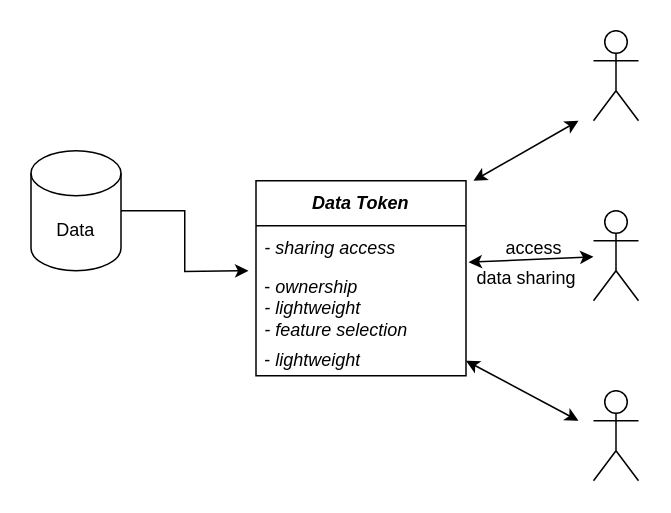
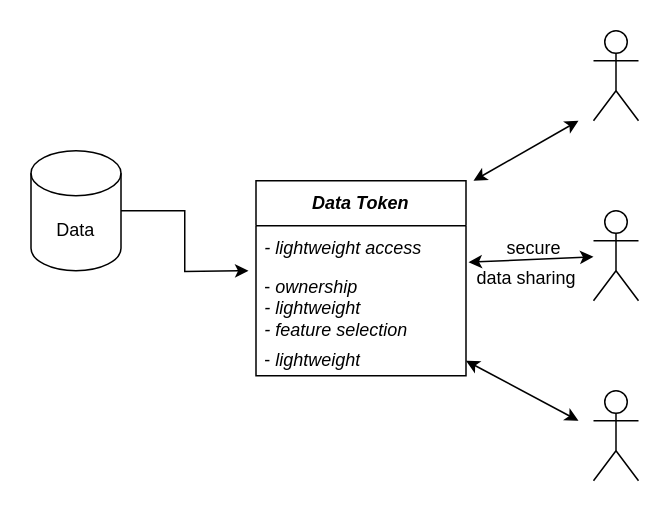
node "- sharing access": label "- sharing access" -> "- lightweight access"
node "access": label "access" -> "secure"
